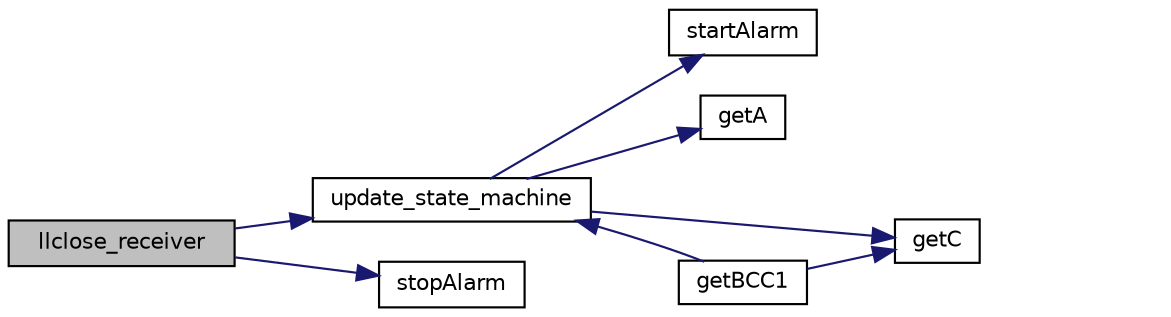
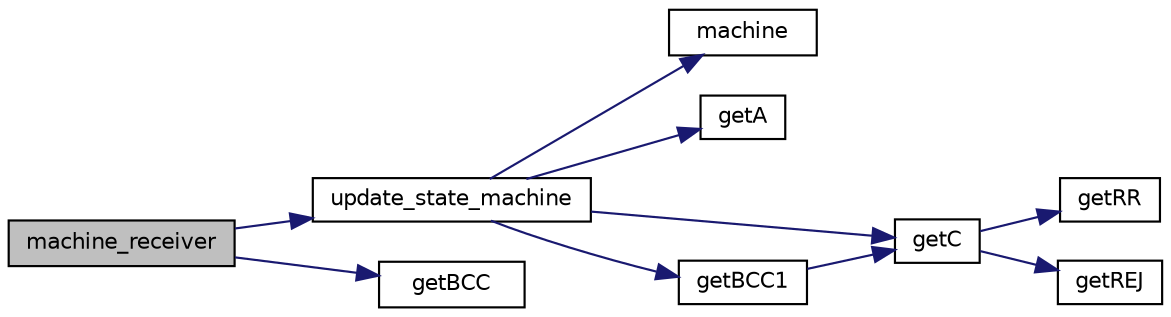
node "startAlarm": label "startAlarm" -> "machine"
node "getRR": added
node "llclose_receiver": label "llclose_receiver" -> "machine_receiver"
edge "getBCC1" -> "update_state_machine": reversed
node "getREJ": added
node "stopAlarm": label "stopAlarm" -> "getBCC"
